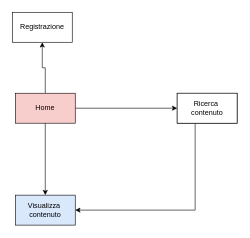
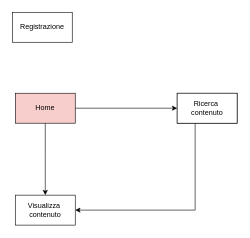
edge "Home" -> "Registrazione": removed
node "Visualizza contenuto": fillcolor #dae8fc -> #ffffff
